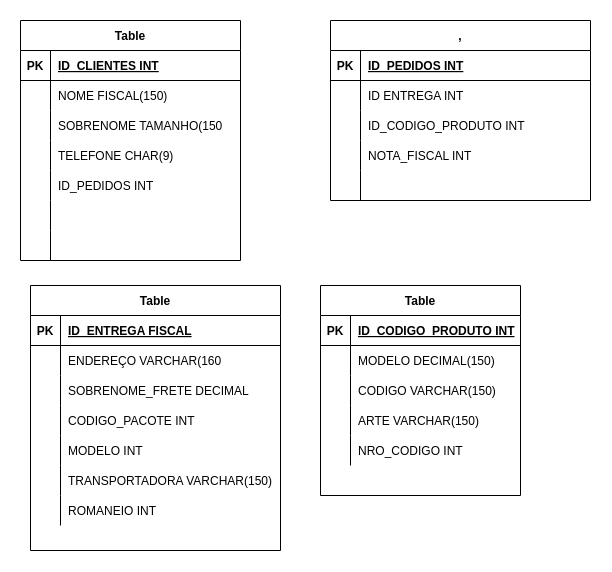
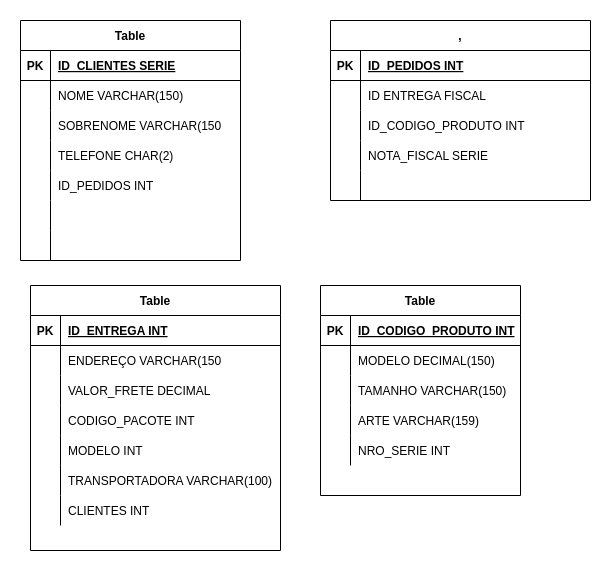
node "ID_CLIENTES INT": label "ID_CLIENTES INT" -> "ID_CLIENTES SERIE"
node "NOME FISCAL(150)": label "NOME FISCAL(150)" -> "NOME VARCHAR(150)"
node "ID ENTREGA INT": label "ID ENTREGA INT" -> "ID ENTREGA FISCAL"
node "SOBRENOME TAMANHO(150": label "SOBRENOME TAMANHO(150" -> "SOBRENOME VARCHAR(150"
node "TELEFONE CHAR(9)": label "TELEFONE CHAR(9)" -> "TELEFONE CHAR(2)"
node "NOTA_FISCAL INT": label "NOTA_FISCAL INT" -> "NOTA_FISCAL SERIE"
node "ID_ENTREGA FISCAL": label "ID_ENTREGA FISCAL" -> "ID_ENTREGA INT"
node "ENDEREÇO VARCHAR(160": label "ENDEREÇO VARCHAR(160" -> "ENDEREÇO VARCHAR(150"
node "SOBRENOME_FRETE DECIMAL": label "SOBRENOME_FRETE DECIMAL" -> "VALOR_FRETE DECIMAL"
node "CODIGO VARCHAR(150)": label "CODIGO VARCHAR(150)" -> "TAMANHO VARCHAR(150)"
node "ARTE VARCHAR(150)": label "ARTE VARCHAR(150)" -> "ARTE VARCHAR(159)"
node "NRO_CODIGO INT": label "NRO_CODIGO INT" -> "NRO_SERIE INT"
node "TRANSPORTADORA VARCHAR(150)": label "TRANSPORTADORA VARCHAR(150)" -> "TRANSPORTADORA VARCHAR(100)"
node "ROMANEIO INT": label "ROMANEIO INT" -> "CLIENTES INT"
